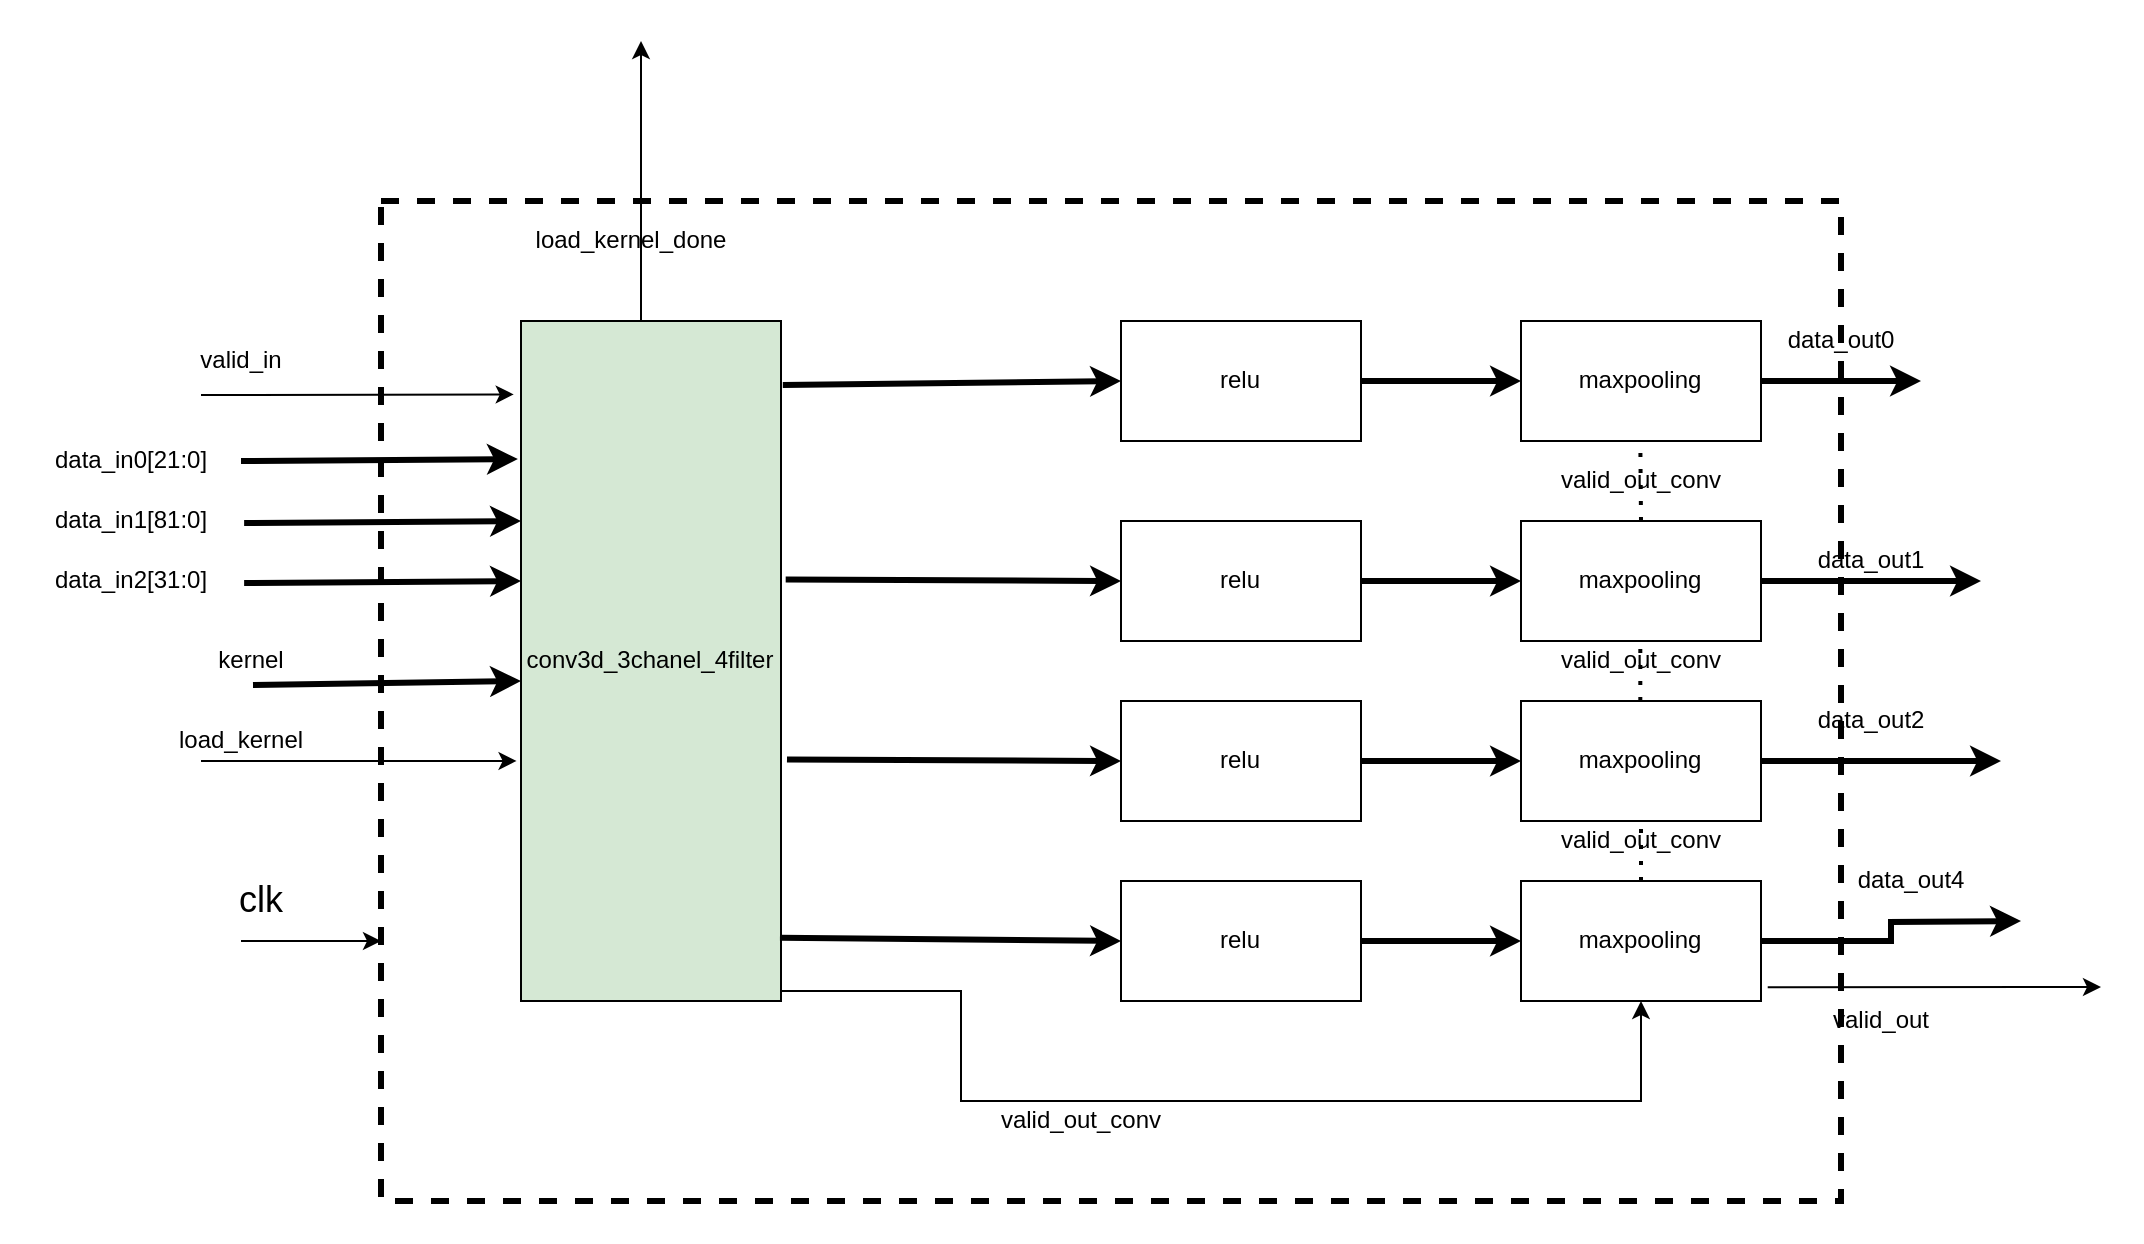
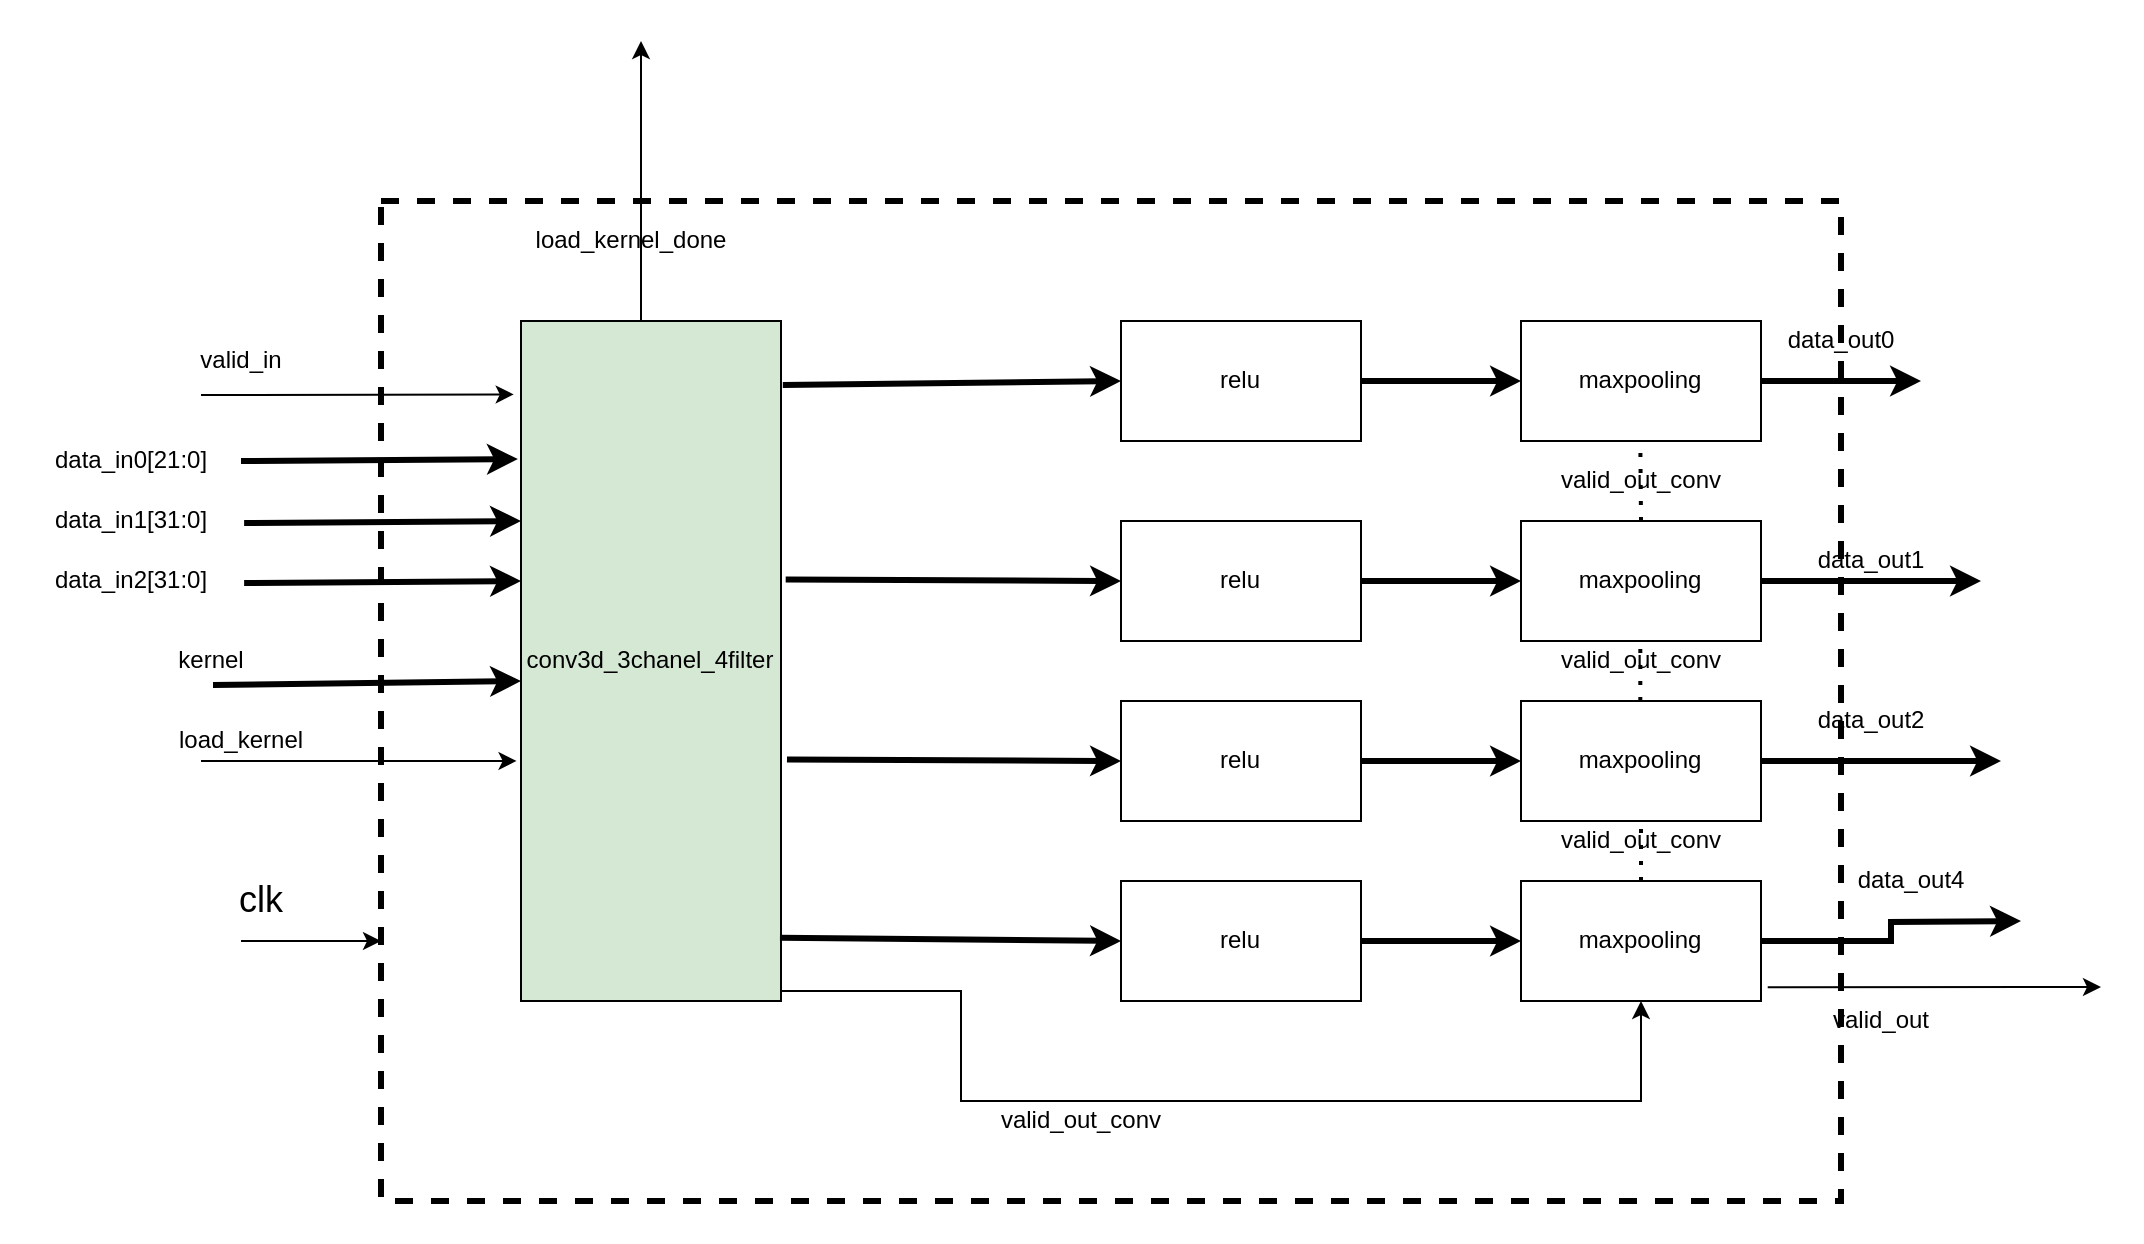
node "data_in1[81:0]": label "data_in1[81:0]" -> "data_in1[31:0]"
node "kernel": moved (251, 661) -> (211, 661)
